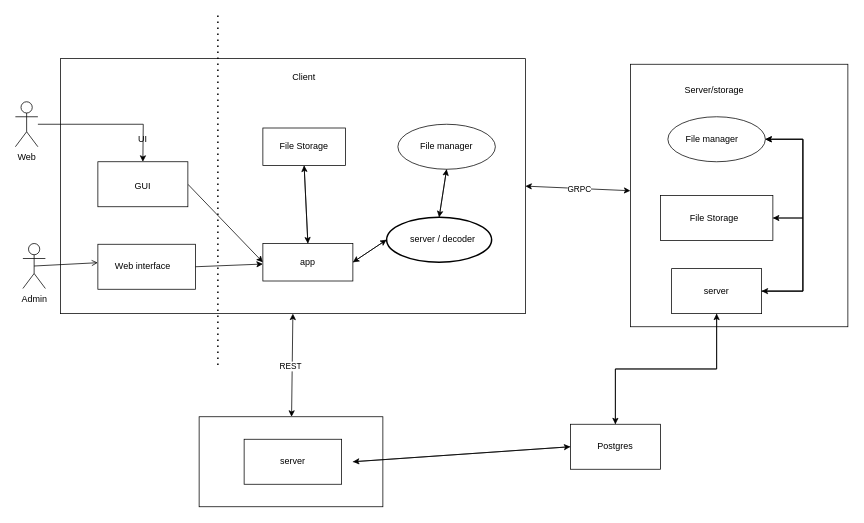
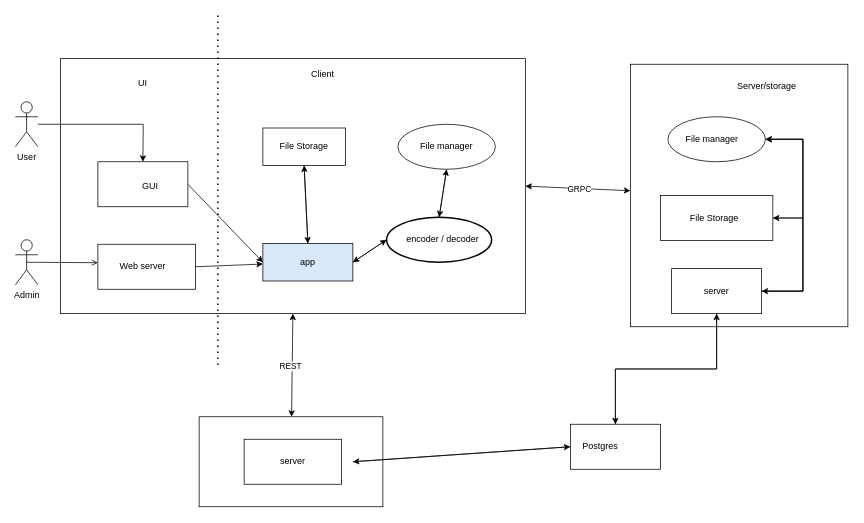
node "Client": moved (304, 83) -> (323, 79)
node "Server/storage": moved (714, 90) -> (767, 87)
node "UI": moved (143, 139) -> (143, 83)
node "Web": label "Web" -> "User"
node "GUI": moved (143, 186) -> (150, 186)
node "server / decoder": label "server / decoder" -> "encoder / decoder"
node "app": fillcolor #ffffff -> #dae8fc
node "Admin": moved (34, 266) -> (27, 262)
node "Web interface": label "Web interface" -> "Web server"
node "Postgres": moved (615, 447) -> (600, 447)
